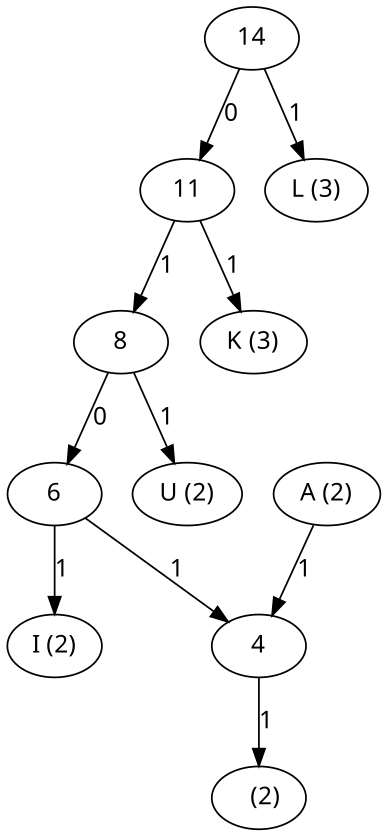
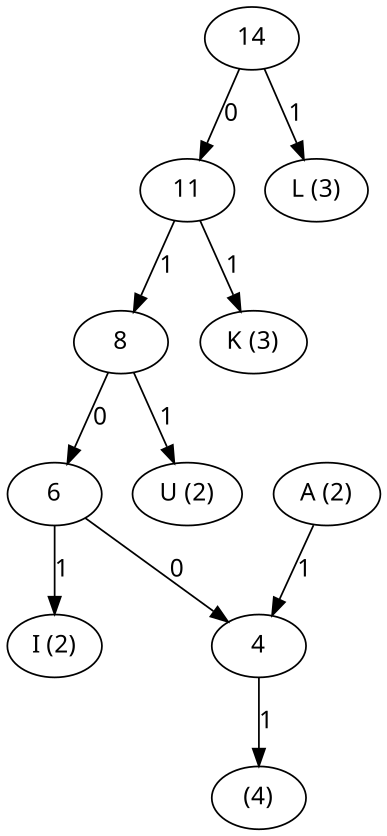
edge "6" -> "4": label "1" -> "0"
node "(2)": label "(2)" -> "(4)"
